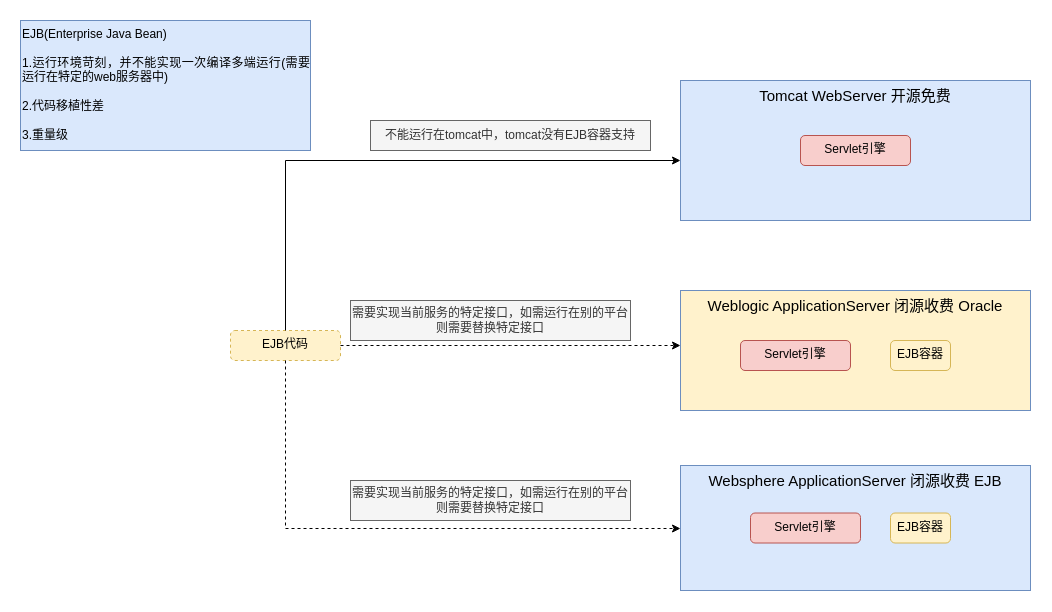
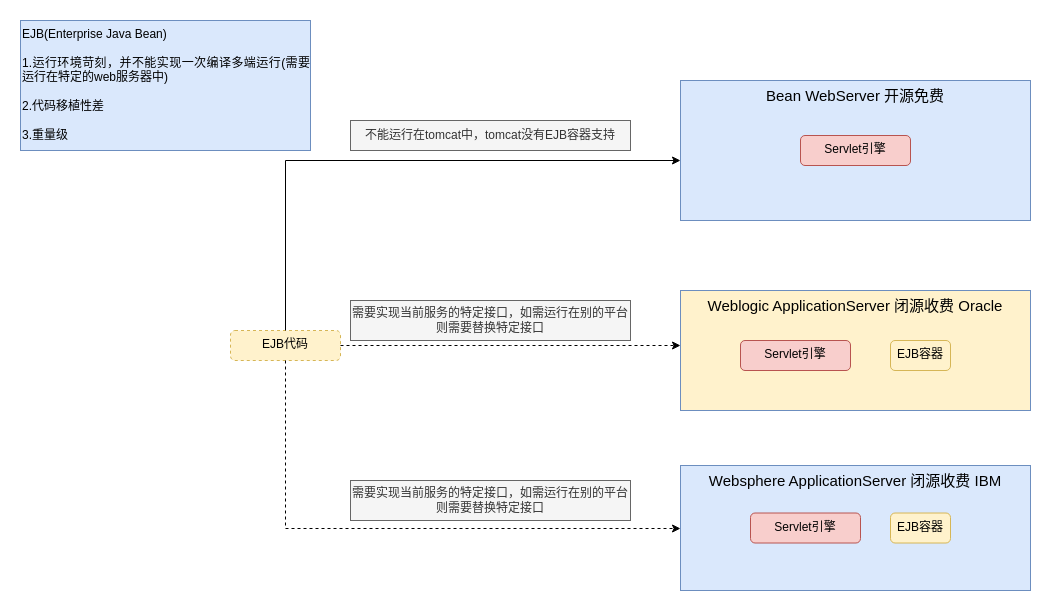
node "Tomcat WebServer 开源免费": label "Tomcat WebServer 开源免费" -> "Bean WebServer 开源免费"
node "不能运行在tomcat中，tomcat没有EJB容器支持": moved (511, 136) -> (491, 136)
node "Websphere ApplicationServer 闭源收费 EJB": label "Websphere ApplicationServer 闭源收费 EJB" -> "Websphere ApplicationServer 闭源收费 IBM"
